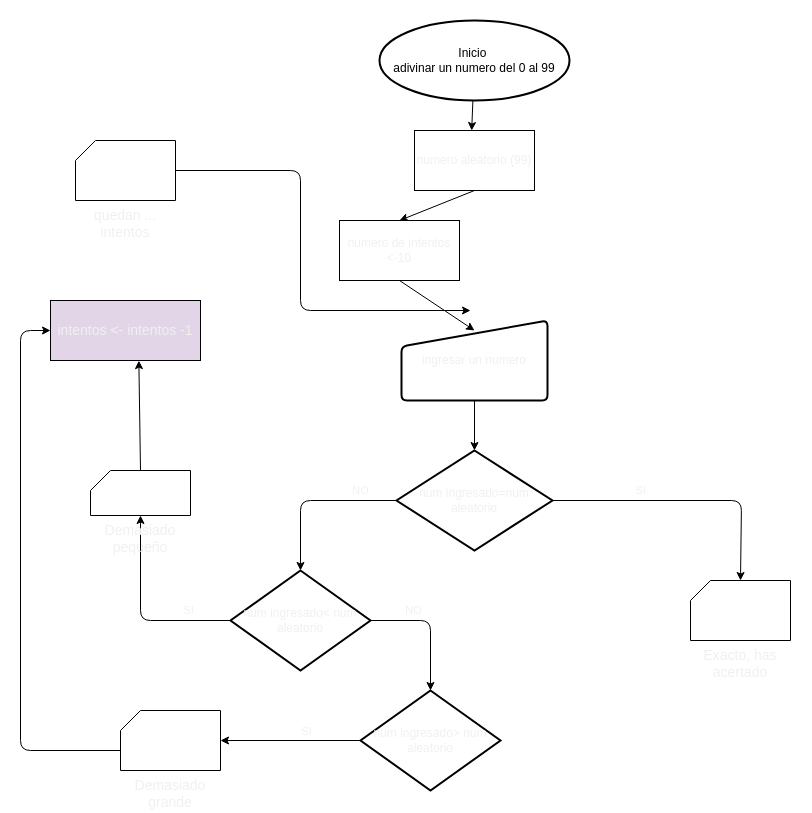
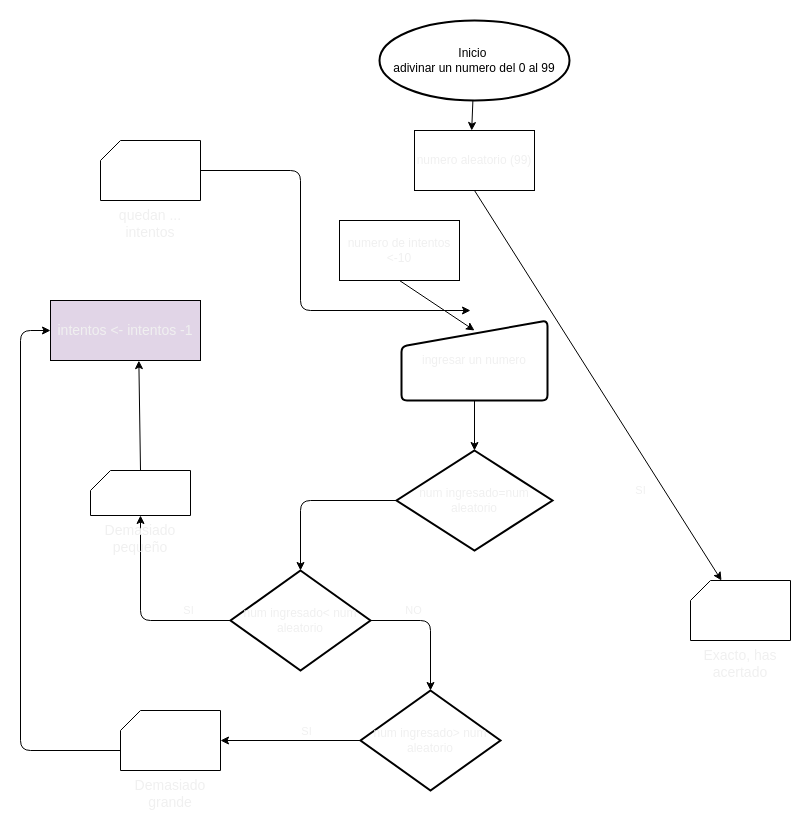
node "quedan ... intentos": moved (126, 171) -> (151, 171)
edge "numero aleatorio (99)" -> "numero de intentos <-10": now "numero aleatorio (99)" -> "Exacto, has acertado"
edge "num ingresado=num aleatorio" -> "Exacto, has acertado": removed, label "NO"
